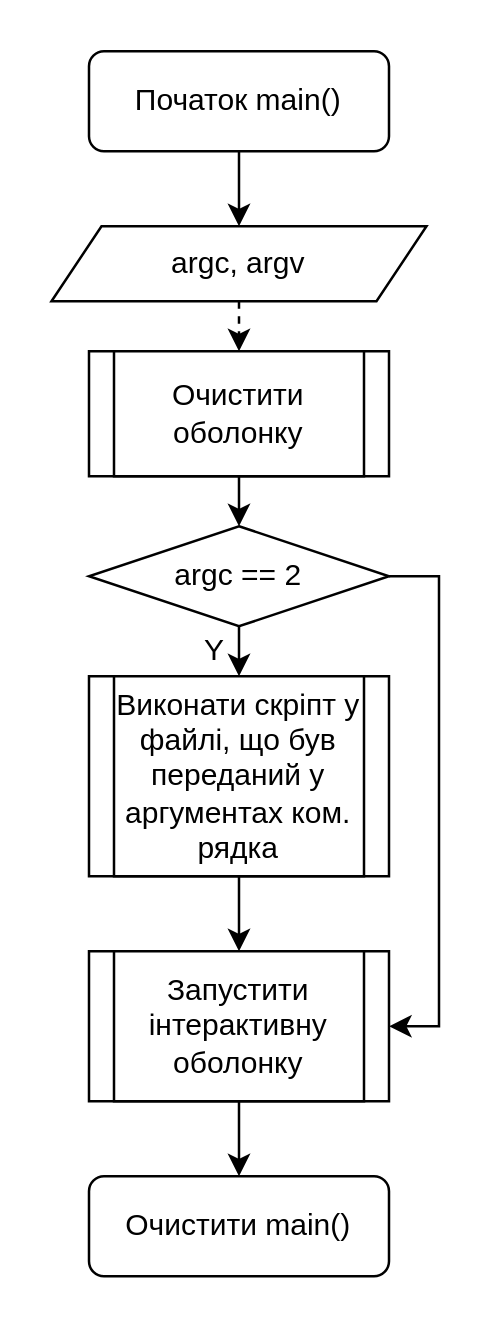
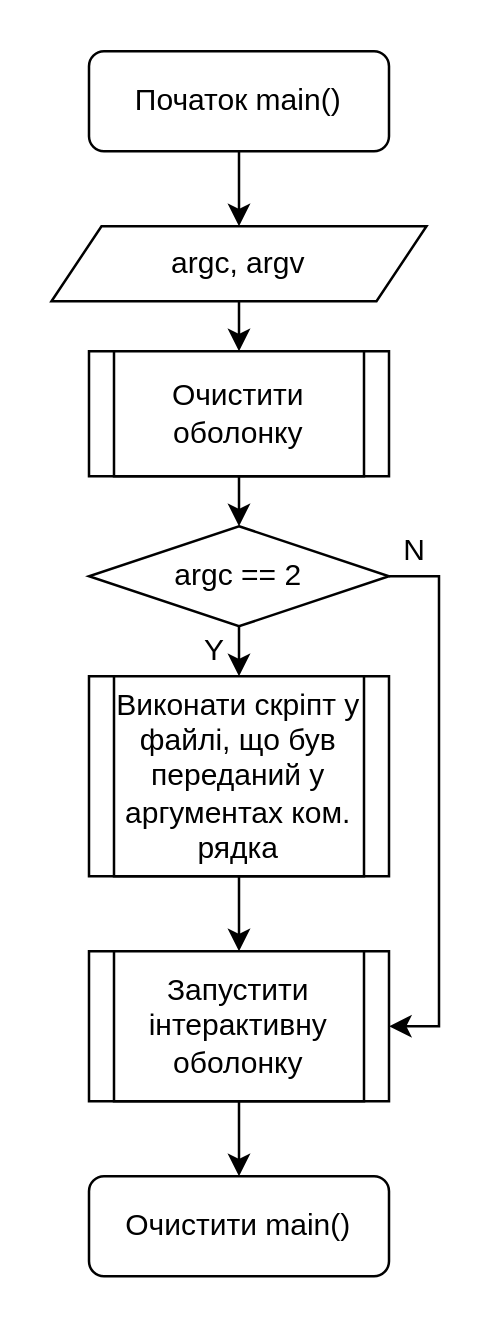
edge "argc, argv" -> "Очистити оболонку": style dashed -> solid
node "N": added
